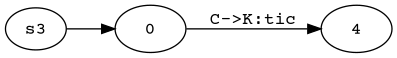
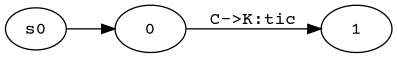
node "s3": label "s3" -> "s0"
node "4": label "4" -> "1"
